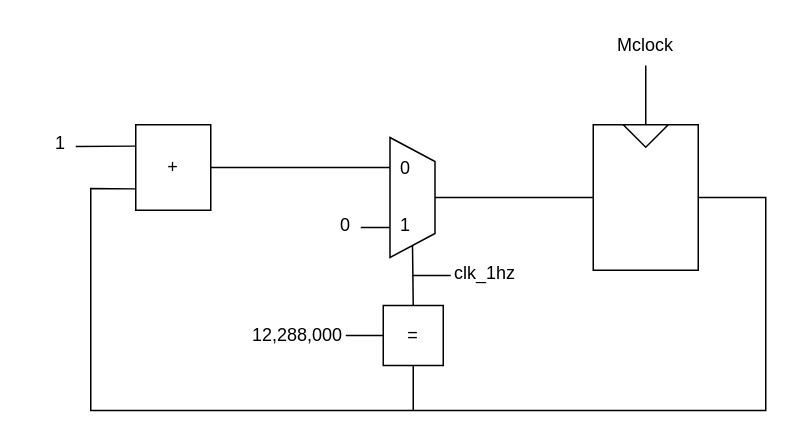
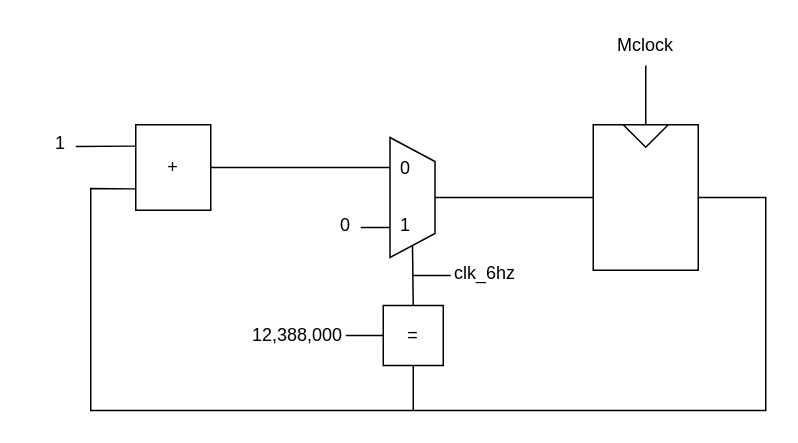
node "clk_1hz": label "clk_1hz" -> "clk_6hz"
node "12,288,000": label "12,288,000" -> "12,388,000"
